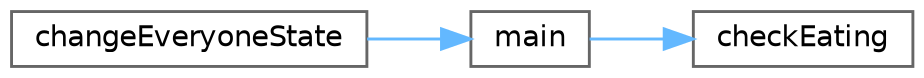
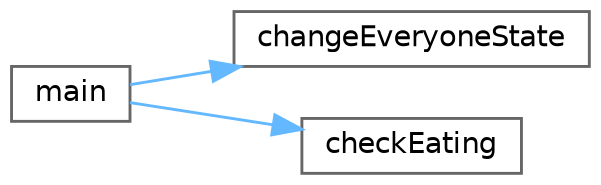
edge "changeEveryoneState" -> "main": reversed
